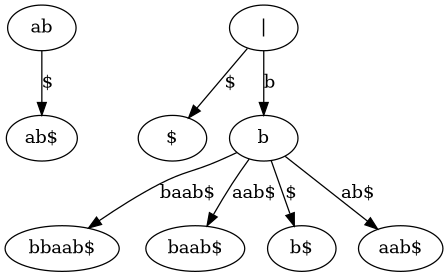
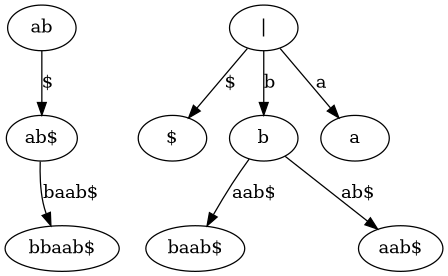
node "a": added
edge "b" -> "bbaab$": now "ab$" -> "bbaab$"
node "b$": removed
